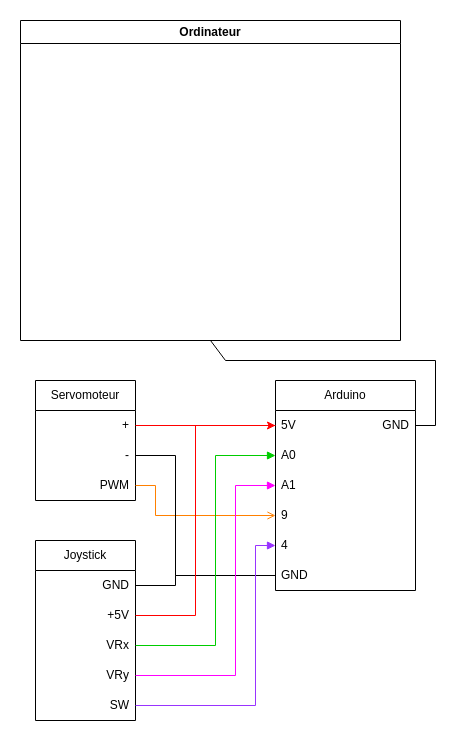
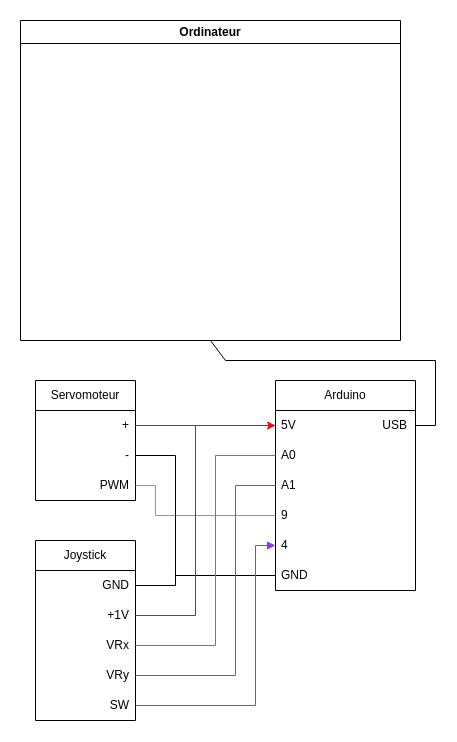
node "5V GND": label "5V GND" -> "5V USB"
edge "VRx" -> "A0": arrowhead block -> none
edge "VRy" -> "A1": arrowhead block -> none
edge "PWM" -> "9": arrowhead open -> none
node "+5V": label "+5V" -> "+1V"
